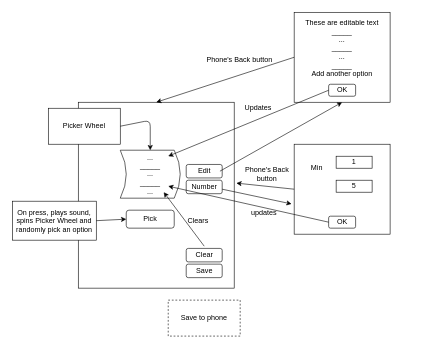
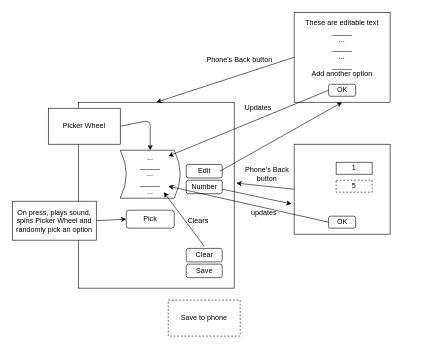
node "1": moved (354, 162) -> (354, 168)
node "Min": removed
node "5": style solid -> dashed
